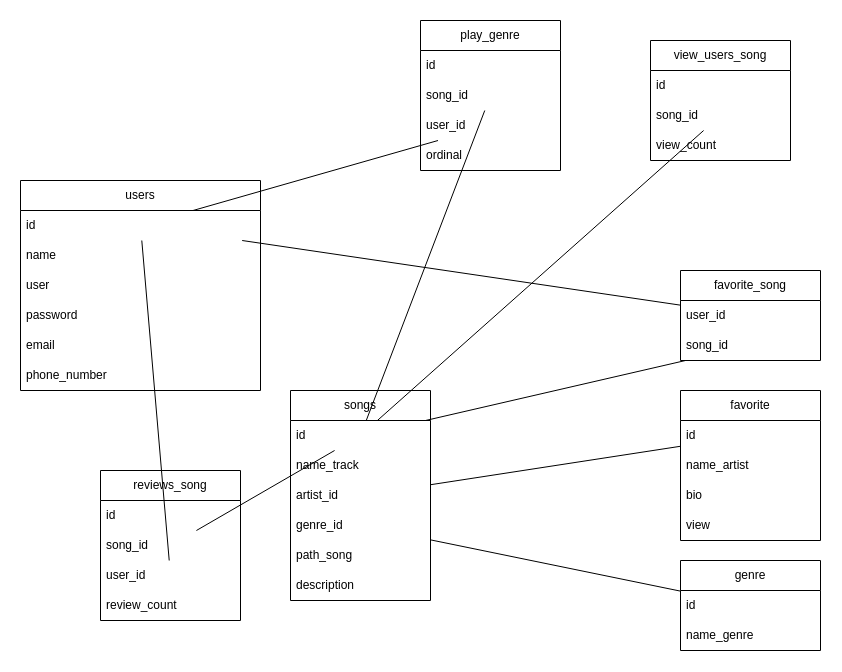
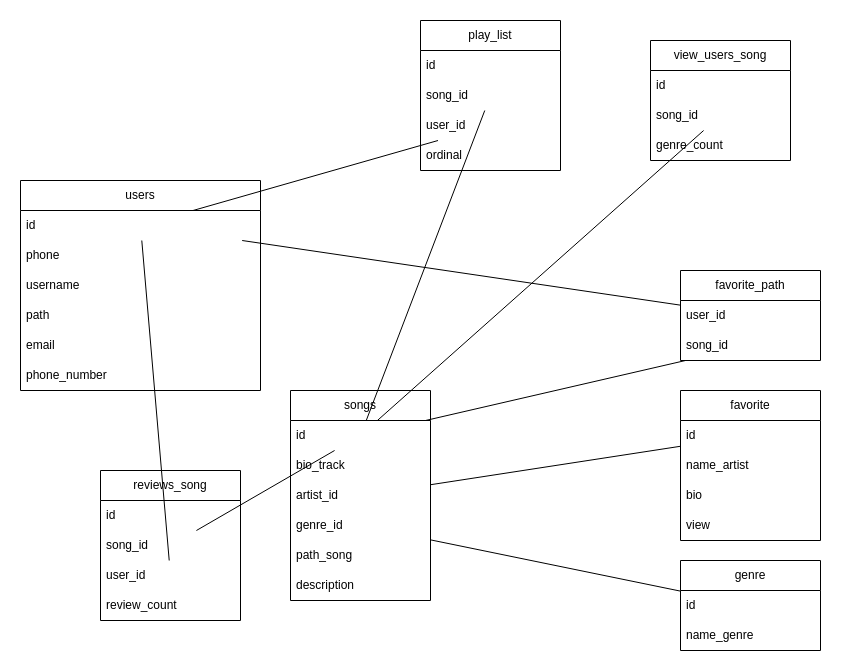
node "play_genre": label "play_genre" -> "play_list"
node "view_count": label "view_count" -> "genre_count"
node "name": label "name" -> "phone"
node "user": label "user" -> "username"
node "favorite_song": label "favorite_song" -> "favorite_path"
node "password": label "password" -> "path"
node "name_track": label "name_track" -> "bio_track"
